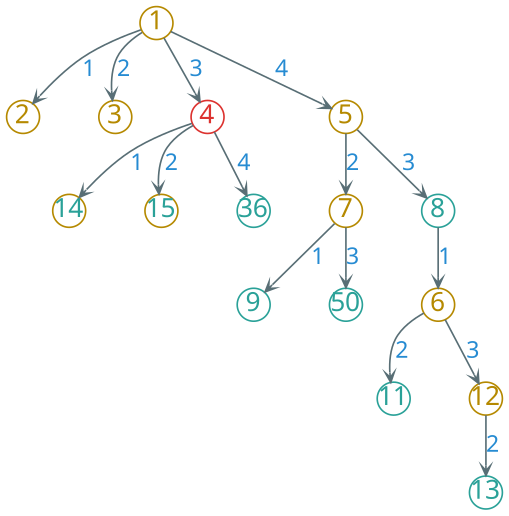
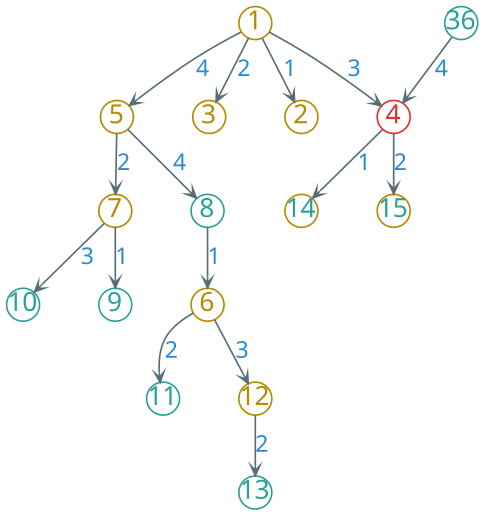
edge "4" -> "36": reversed
edge "5" -> "8": label "3" -> "4"
node "50": label "50" -> "10"
